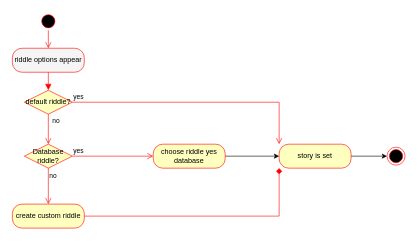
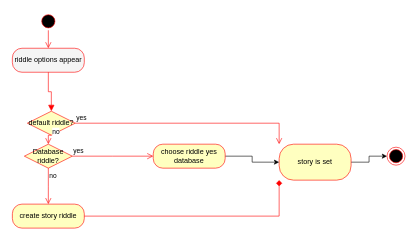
node "default riddle?": moved (48, 102) -> (51, 123)
node "story is set": size 72x24 -> 72x36
node "create custom riddle": label "create custom riddle" -> "create story riddle"
